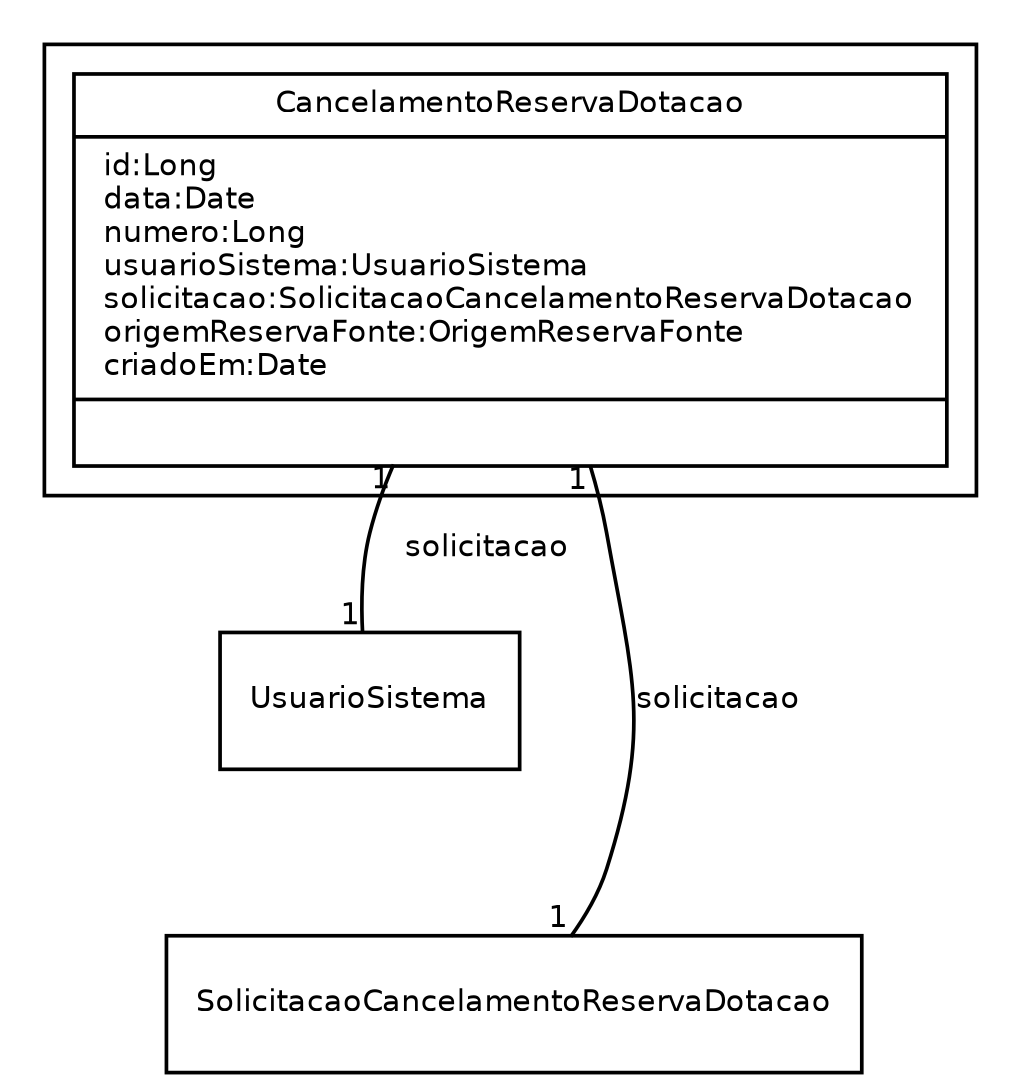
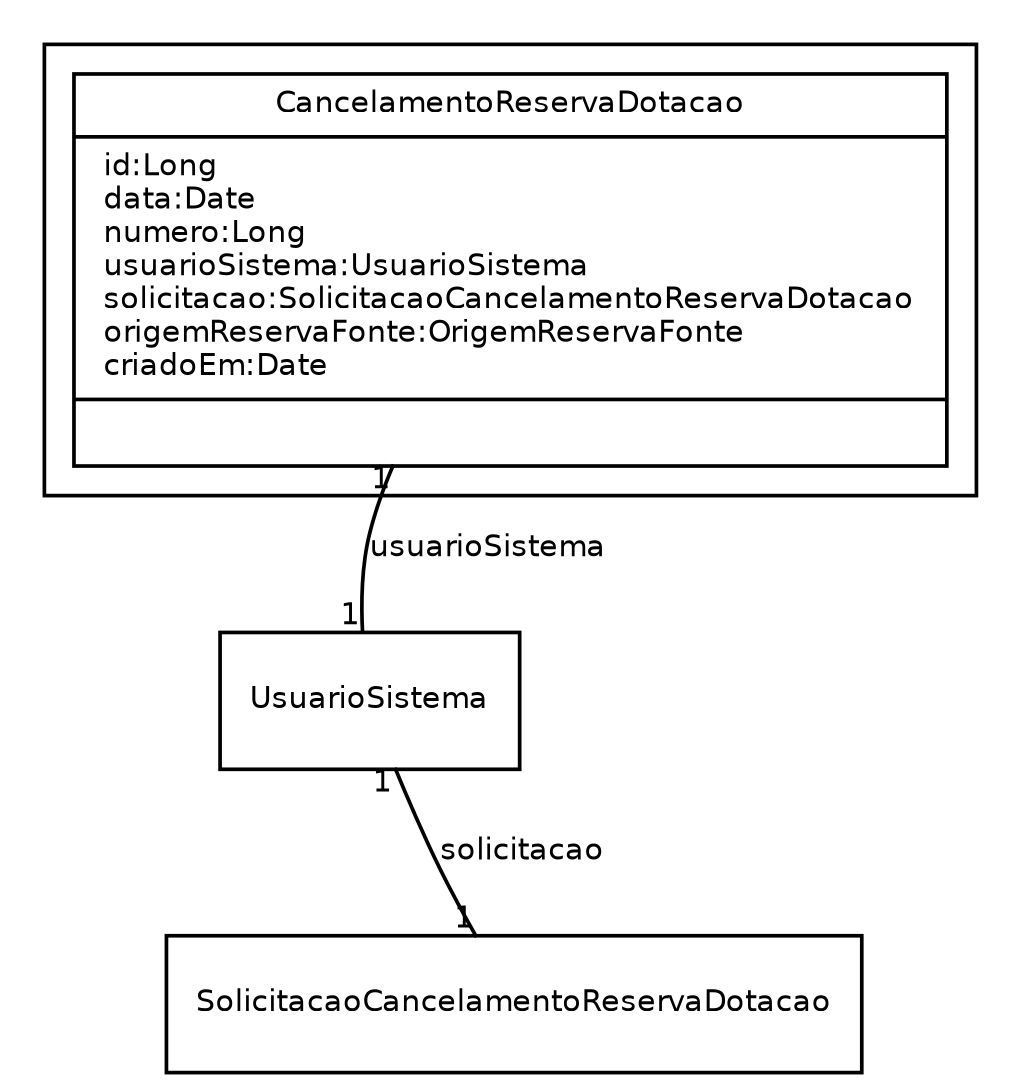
edge "CancelamentoReservaDotacao" -- "UsuarioSistema": label "solicitacao" -> "usuarioSistema"
edge "CancelamentoReservaDotacao" -- "SolicitacaoCancelamentoReservaDotacao": now "UsuarioSistema" -- "SolicitacaoCancelamentoReservaDotacao"
